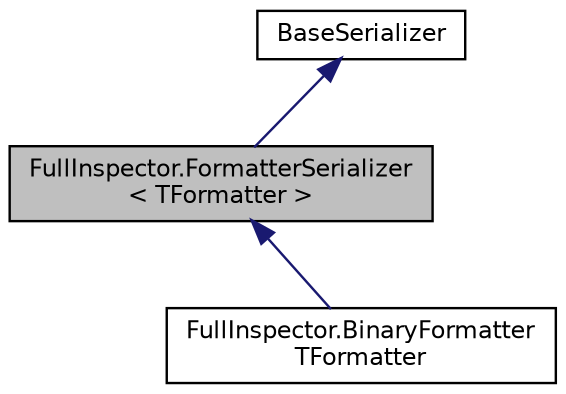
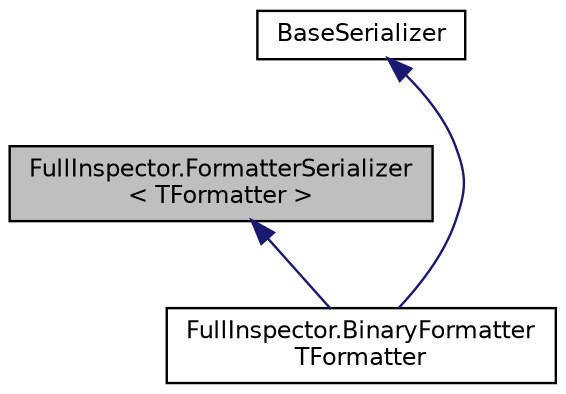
edge "FullInspector.FormatterSerializer < TFormatter >" -> "BaseSerializer": now "FullInspector.BinaryFormatter TFormatter" -> "BaseSerializer"
